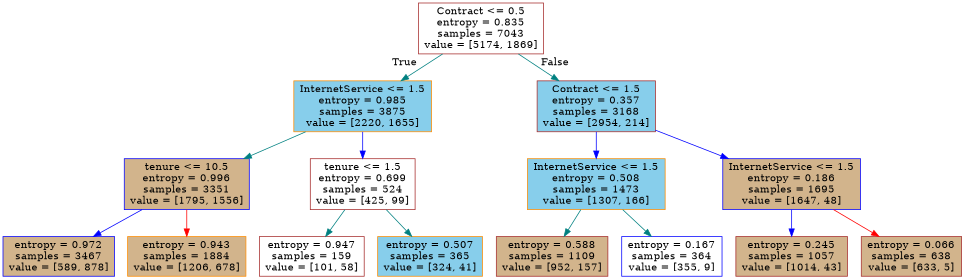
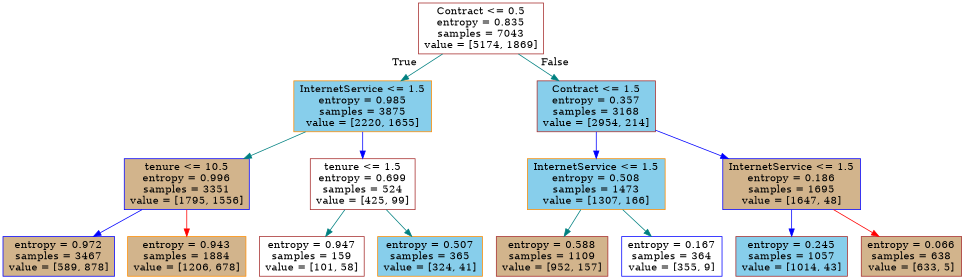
node "entropy = 0.245 samples = 1057 value = [1014, 43]": fillcolor tan -> skyblue
